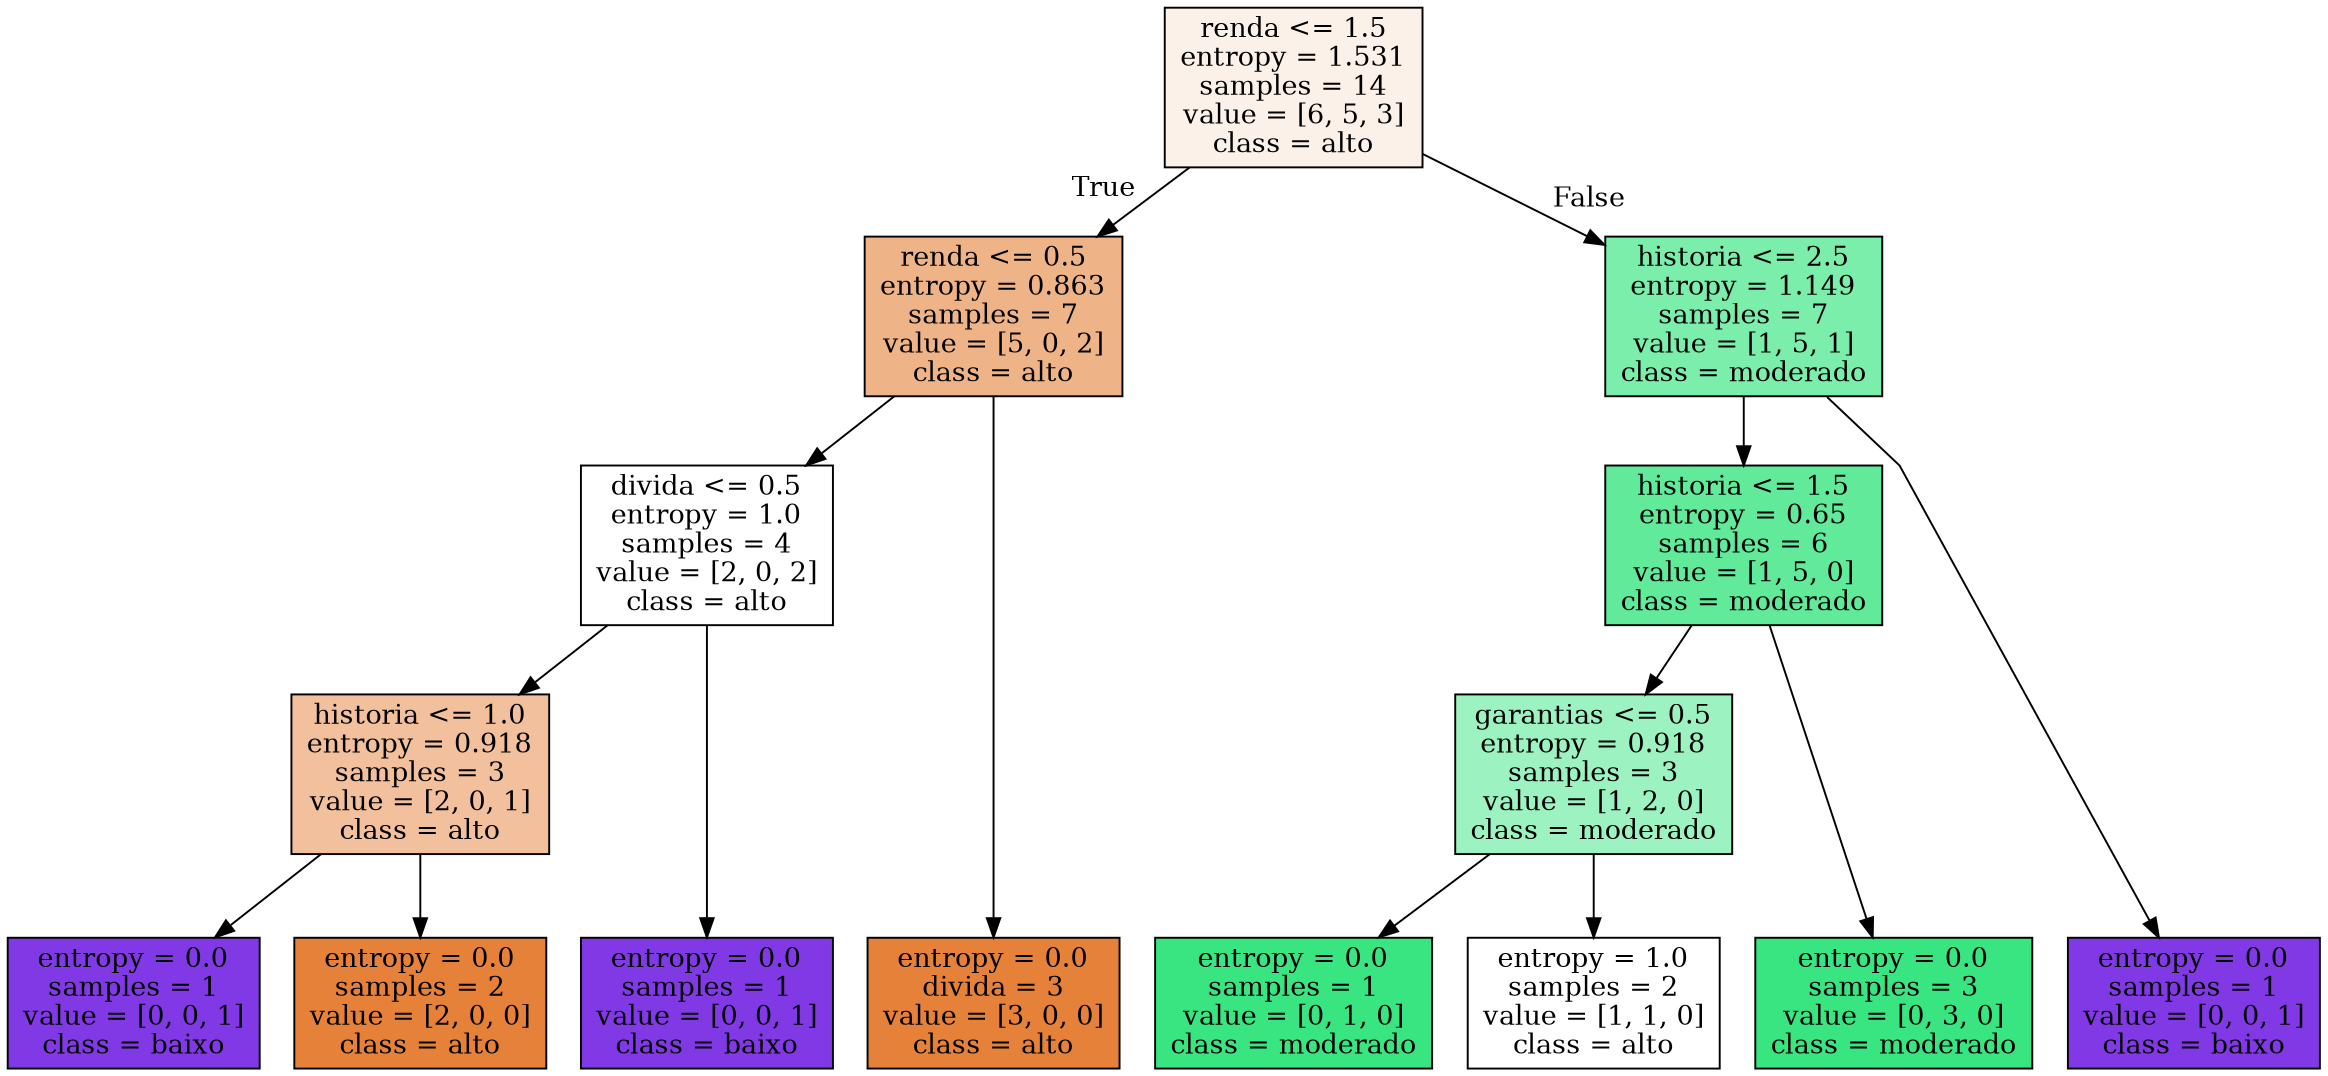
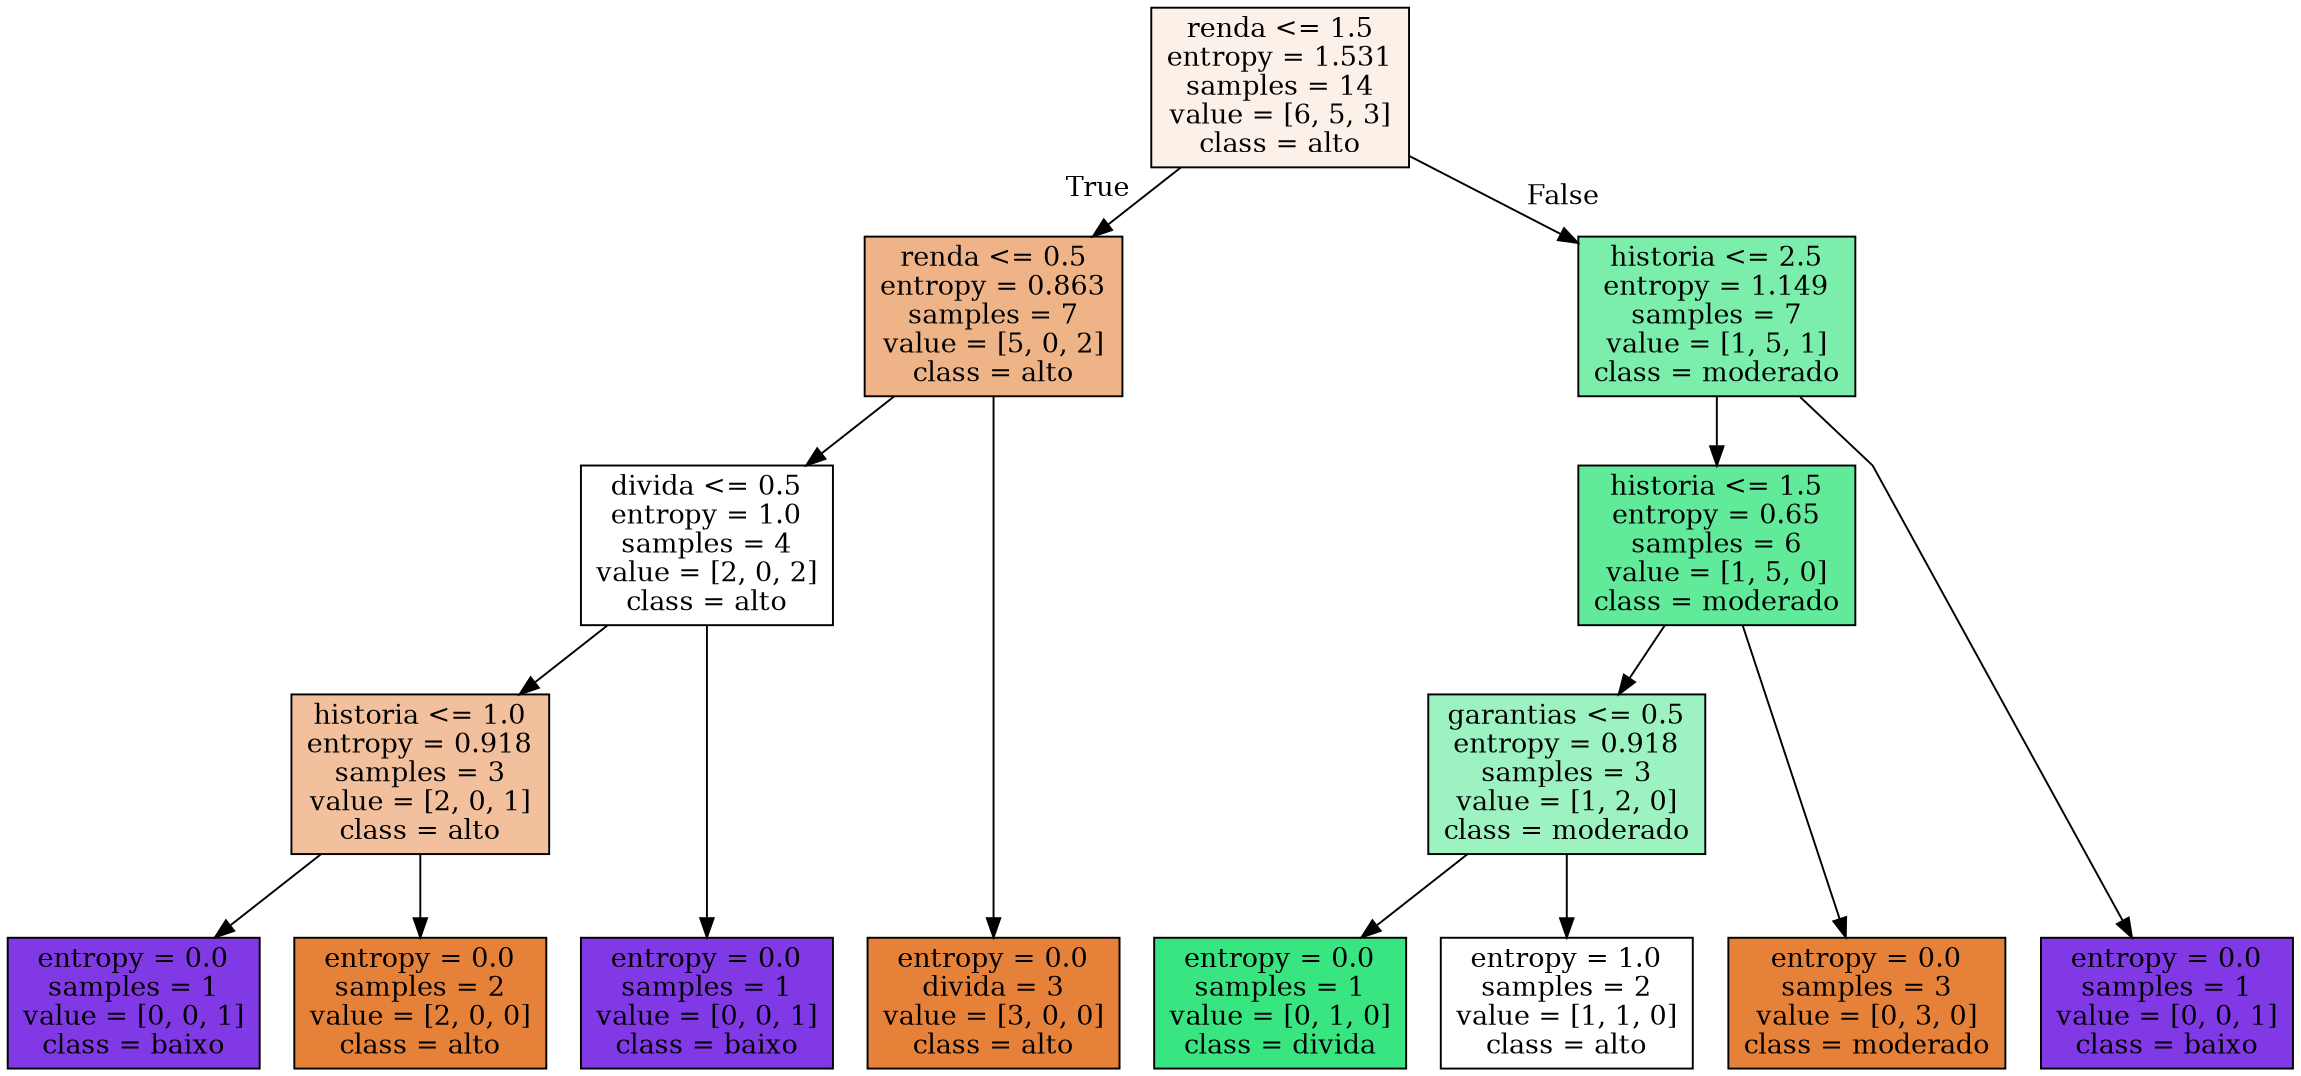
node "entropy = 0.0 samples = 1 value = [0, 1, 0] class = moderado": label "entropy = 0.0 samples = 1 value = [0, 1, 0] class = moderado" -> "entropy = 0.0 samples = 1 value = [0, 1, 0] class = divida"
node "entropy = 0.0 samples = 3 value = [0, 3, 0] class = moderado": fillcolor #39e581 -> #e58139
